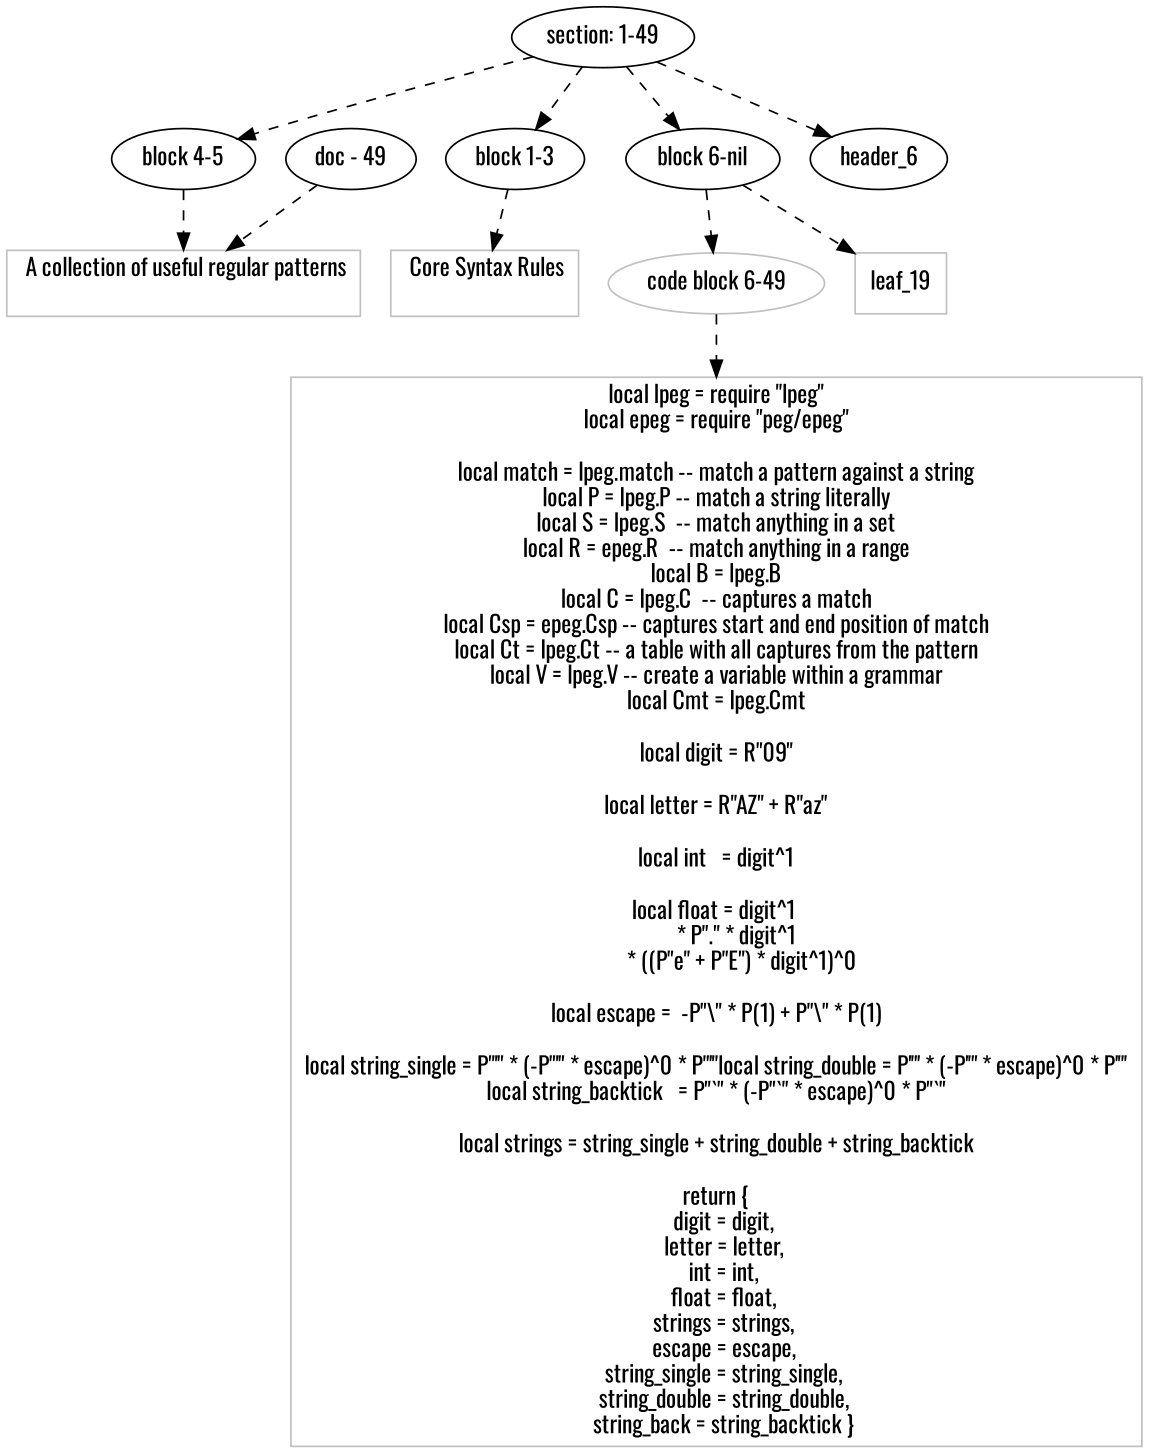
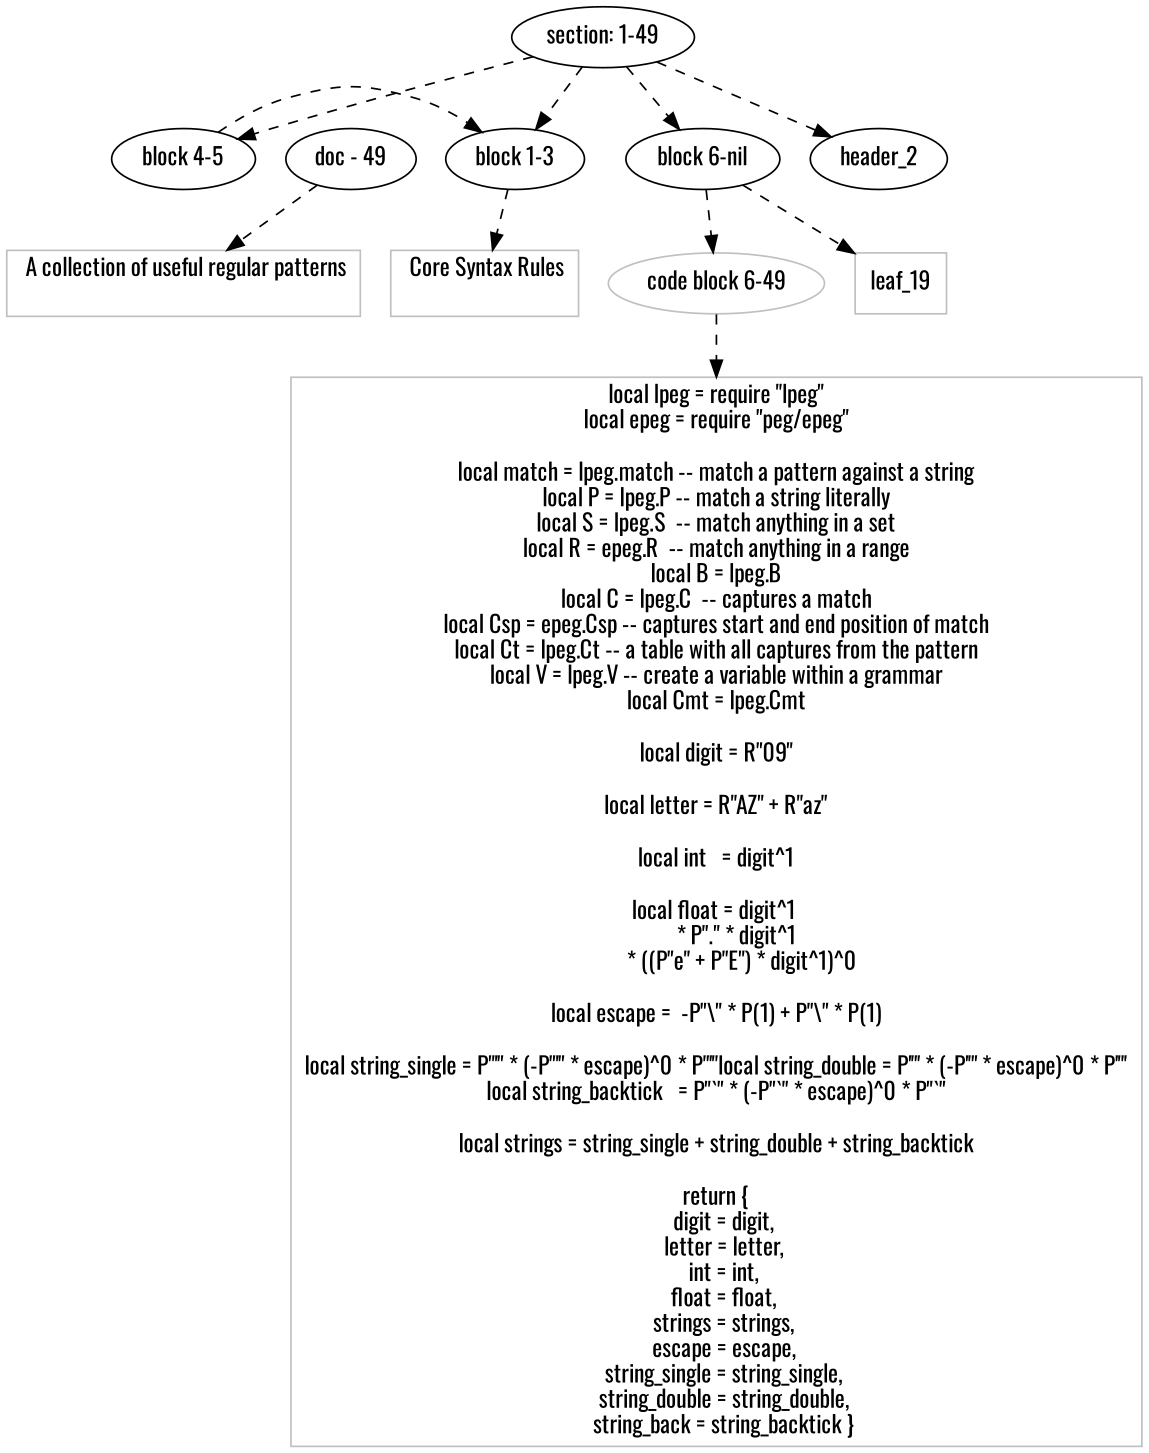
node "header_6": label "header_6" -> "header_2"
edge "block 4-5" -> "A collection of useful regular patterns": now "block 4-5" -> "block 1-3"
